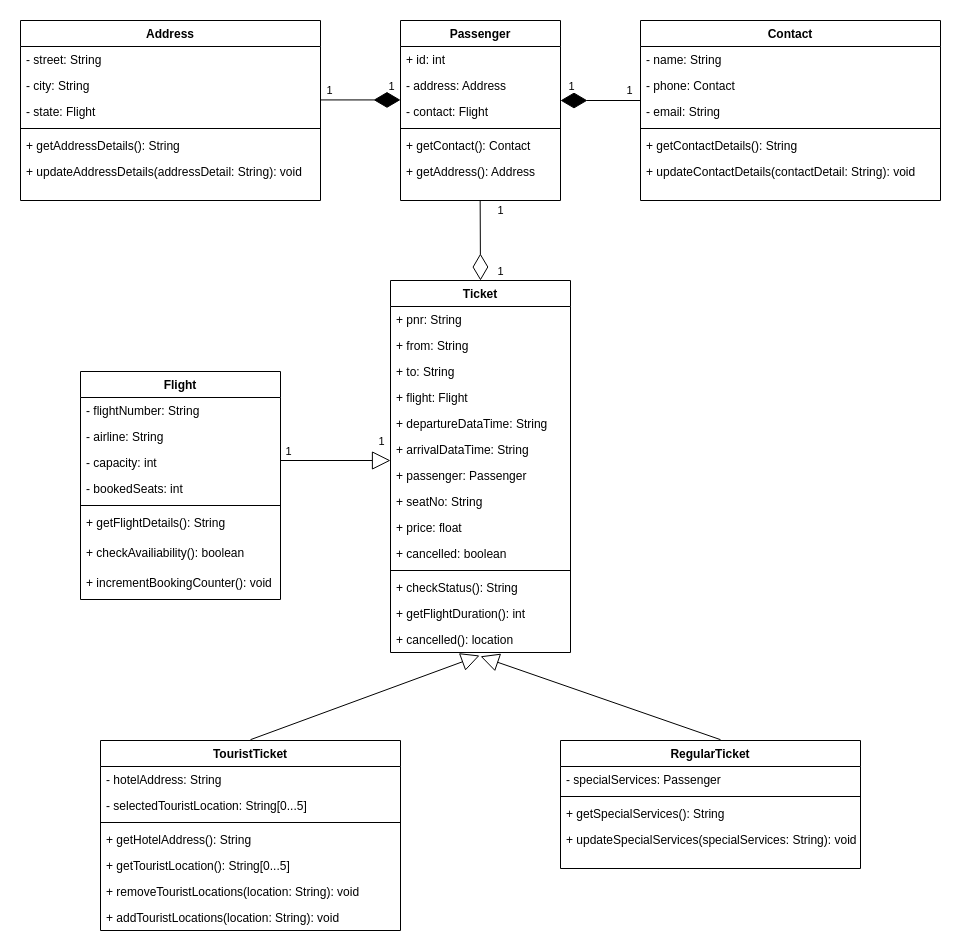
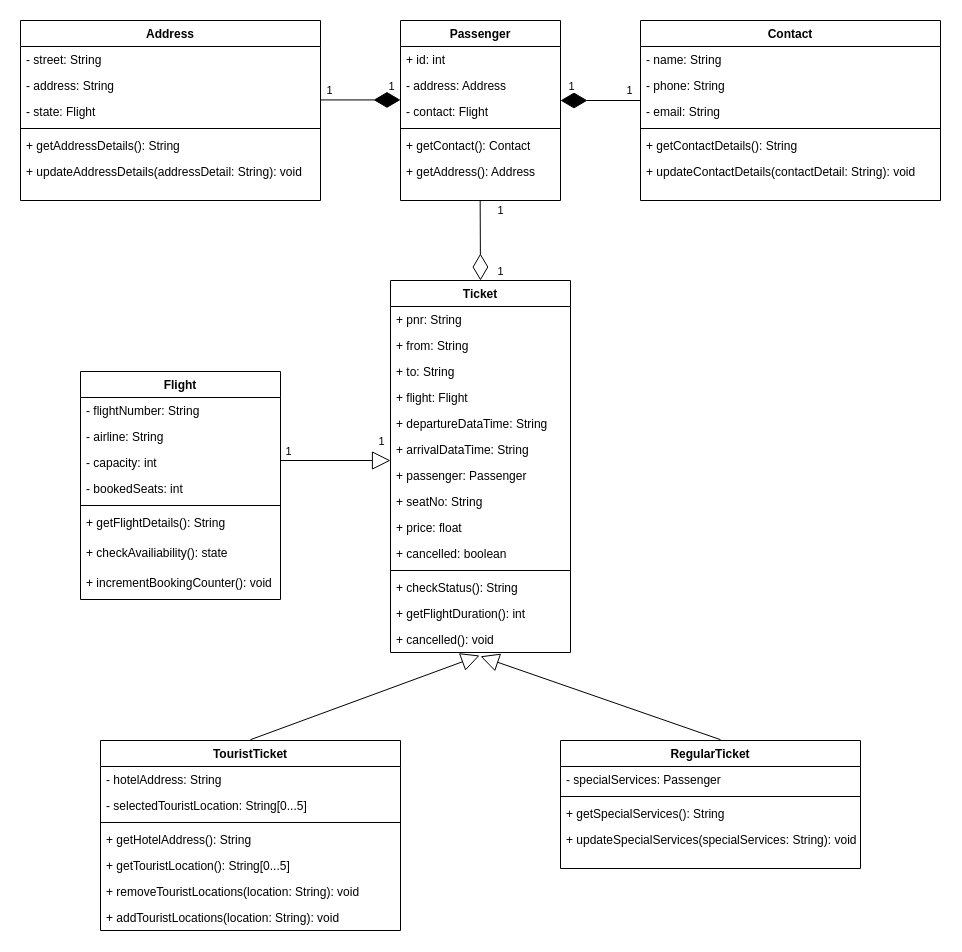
node "- city: String": label "- city: String" -> "- address: String"
node "- phone: Contact": label "- phone: Contact" -> "- phone: String"
node "+ checkAvailiability(): boolean": label "+ checkAvailiability(): boolean" -> "+ checkAvailiability(): state"
node "+ cancelled(): location": label "+ cancelled(): location" -> "+ cancelled(): void"
